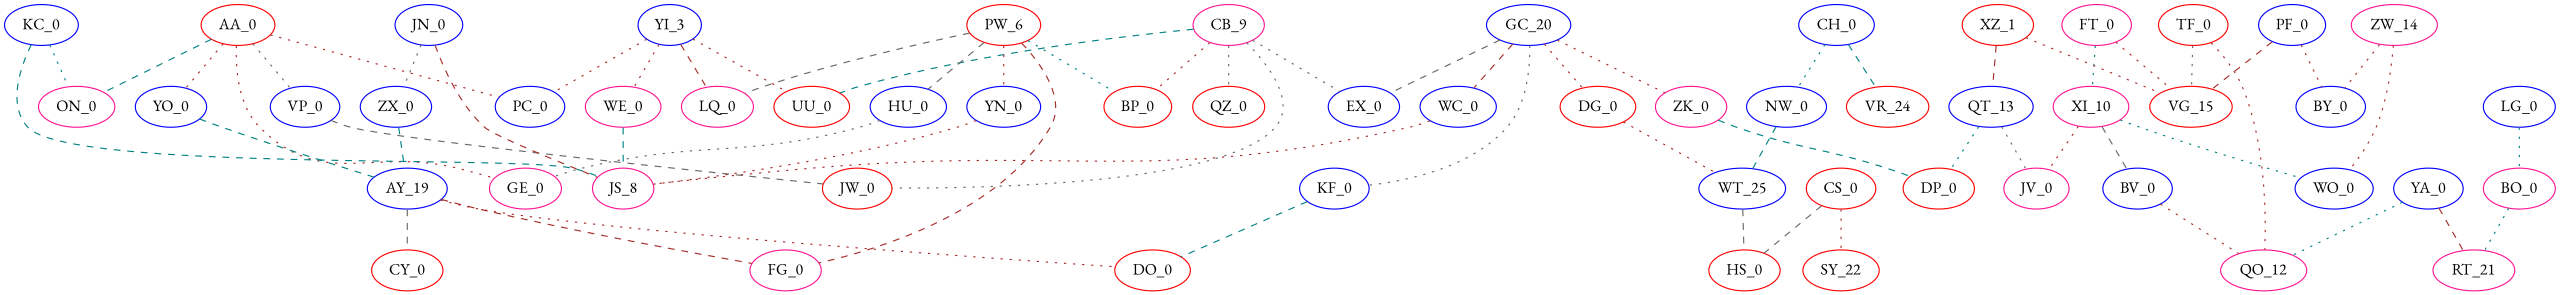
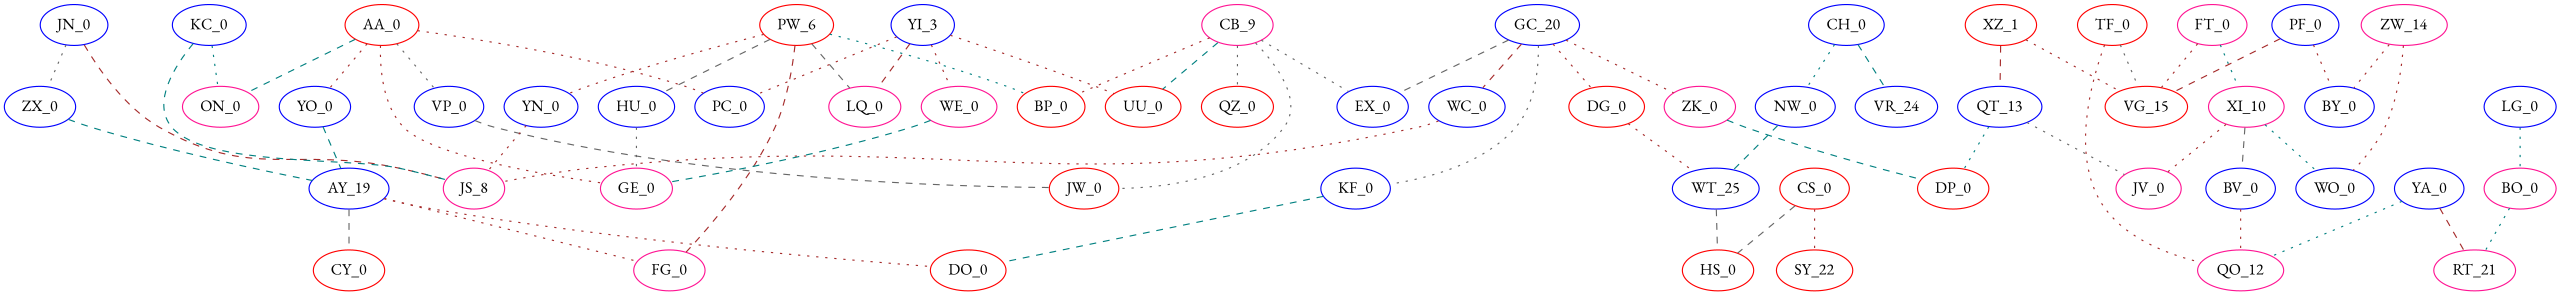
node "VR_24": color red -> blue
edge "WE_0" -- "JS_8": now "WE_0" -- "GE_0"
edge "AY_19" -- "FG_0": style dashed -> dotted
